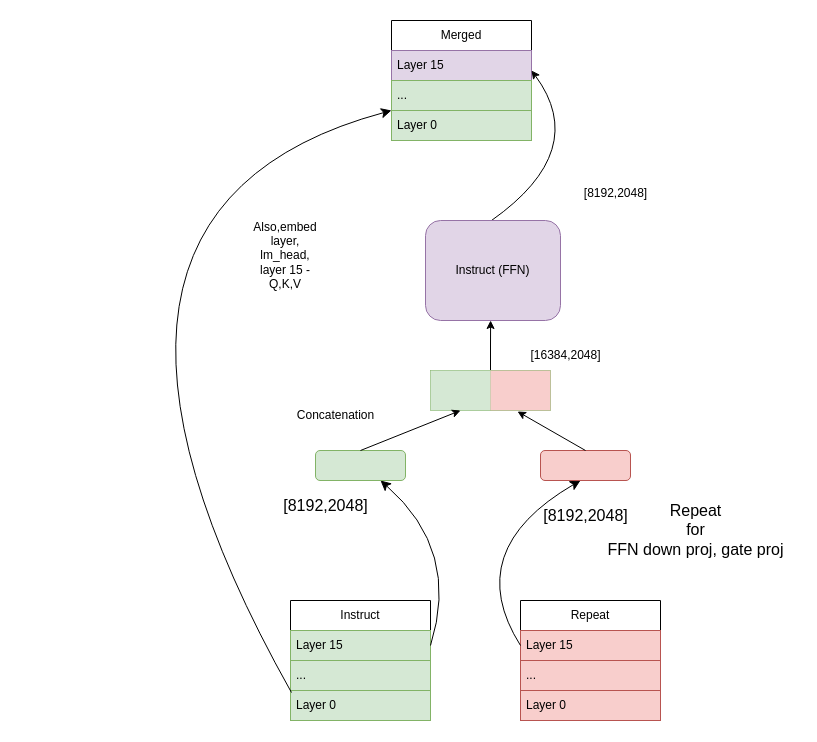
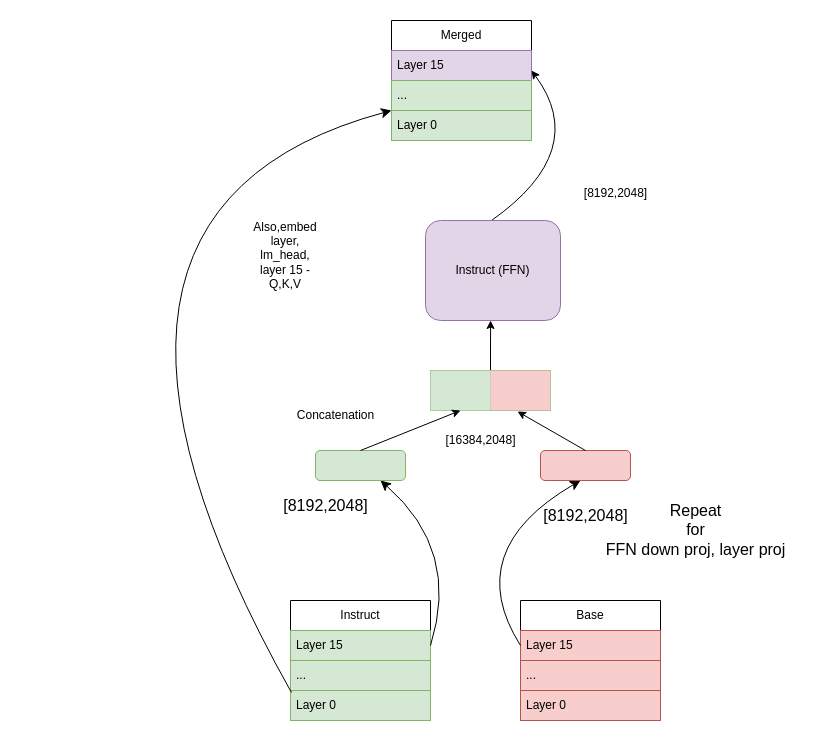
node "[16384,2048]": moved (566, 356) -> (481, 441)
node "Repeat for FFN down proj, gate proj": label "Repeat for FFN down proj, gate proj" -> "Repeat for FFN down proj, layer proj"
node "Repeat": label "Repeat" -> "Base"
